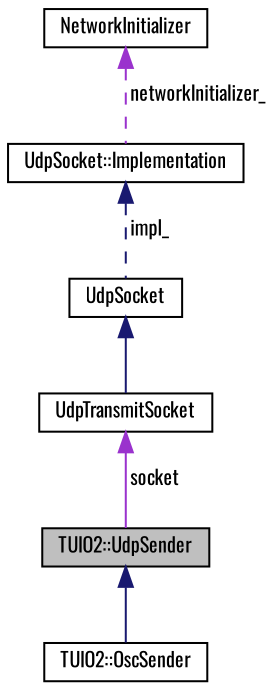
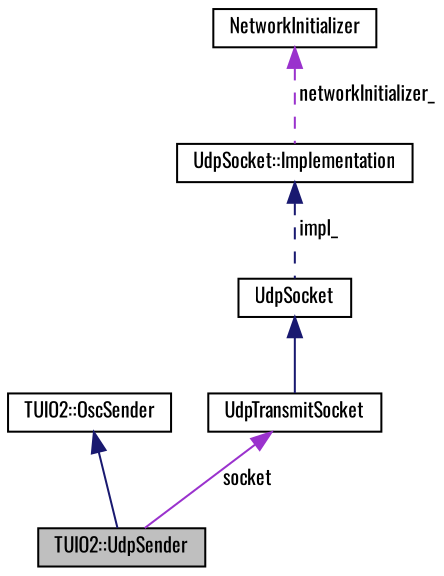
edge "TUIO2::OscSender" -> "TUIO2::UdpSender": reversed
